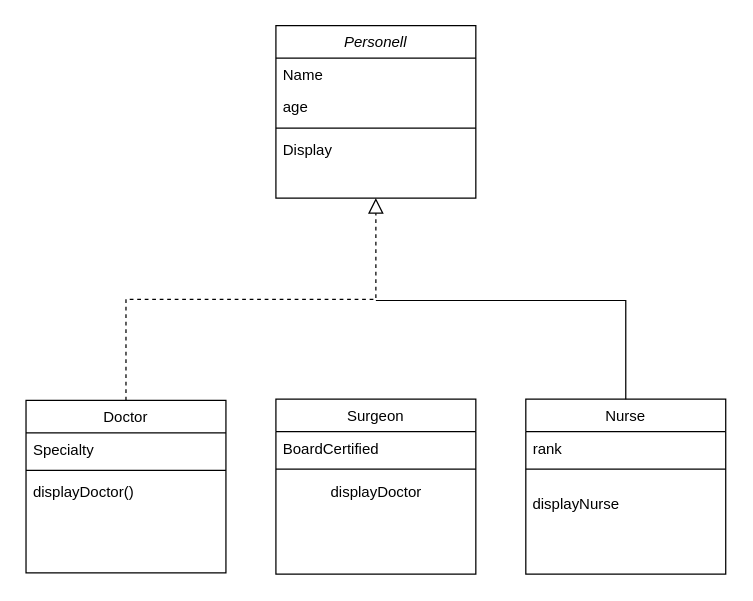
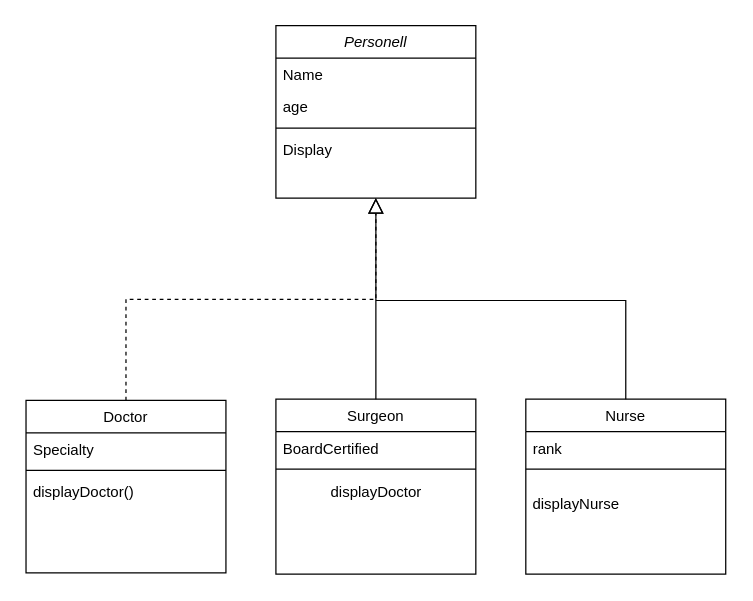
edge "Surgeon" -> "Personell": added
